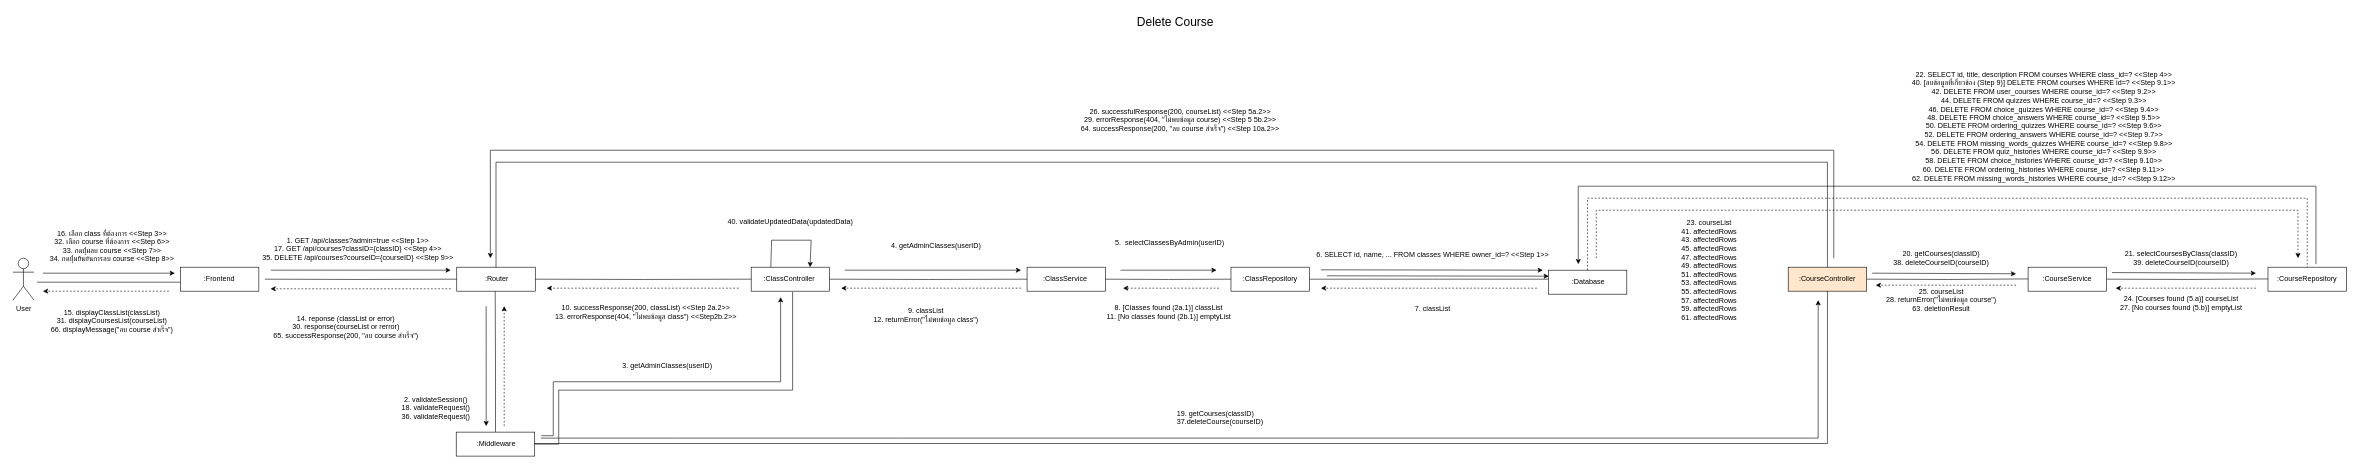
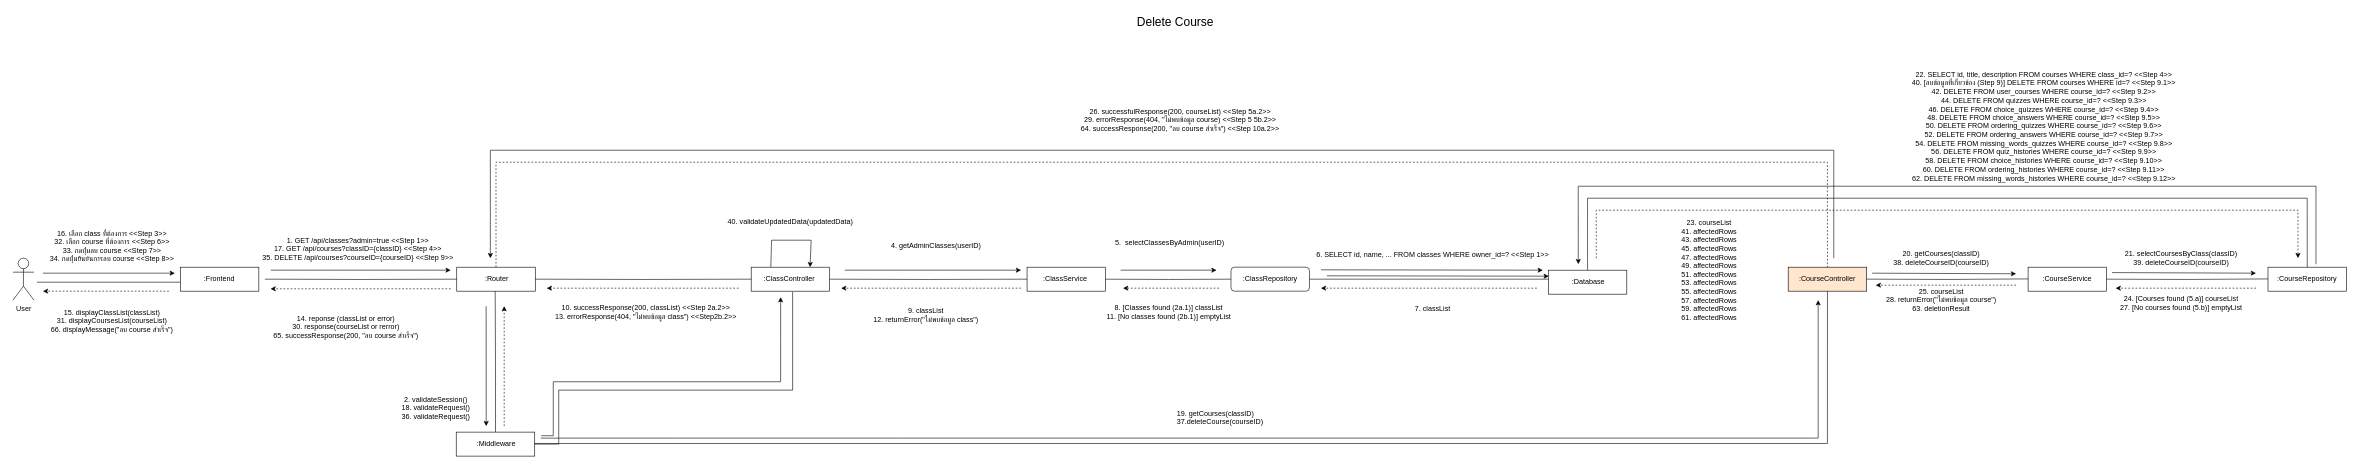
edge ":Router" -- ":CourseController": style solid -> dashed
edge ":CourseRepository" -- ":Database": style dashed -> solid
node ":ClassRepository": shape rectangle -> rounded rectangle
node "3. getAdminClasses(userID)": removed
